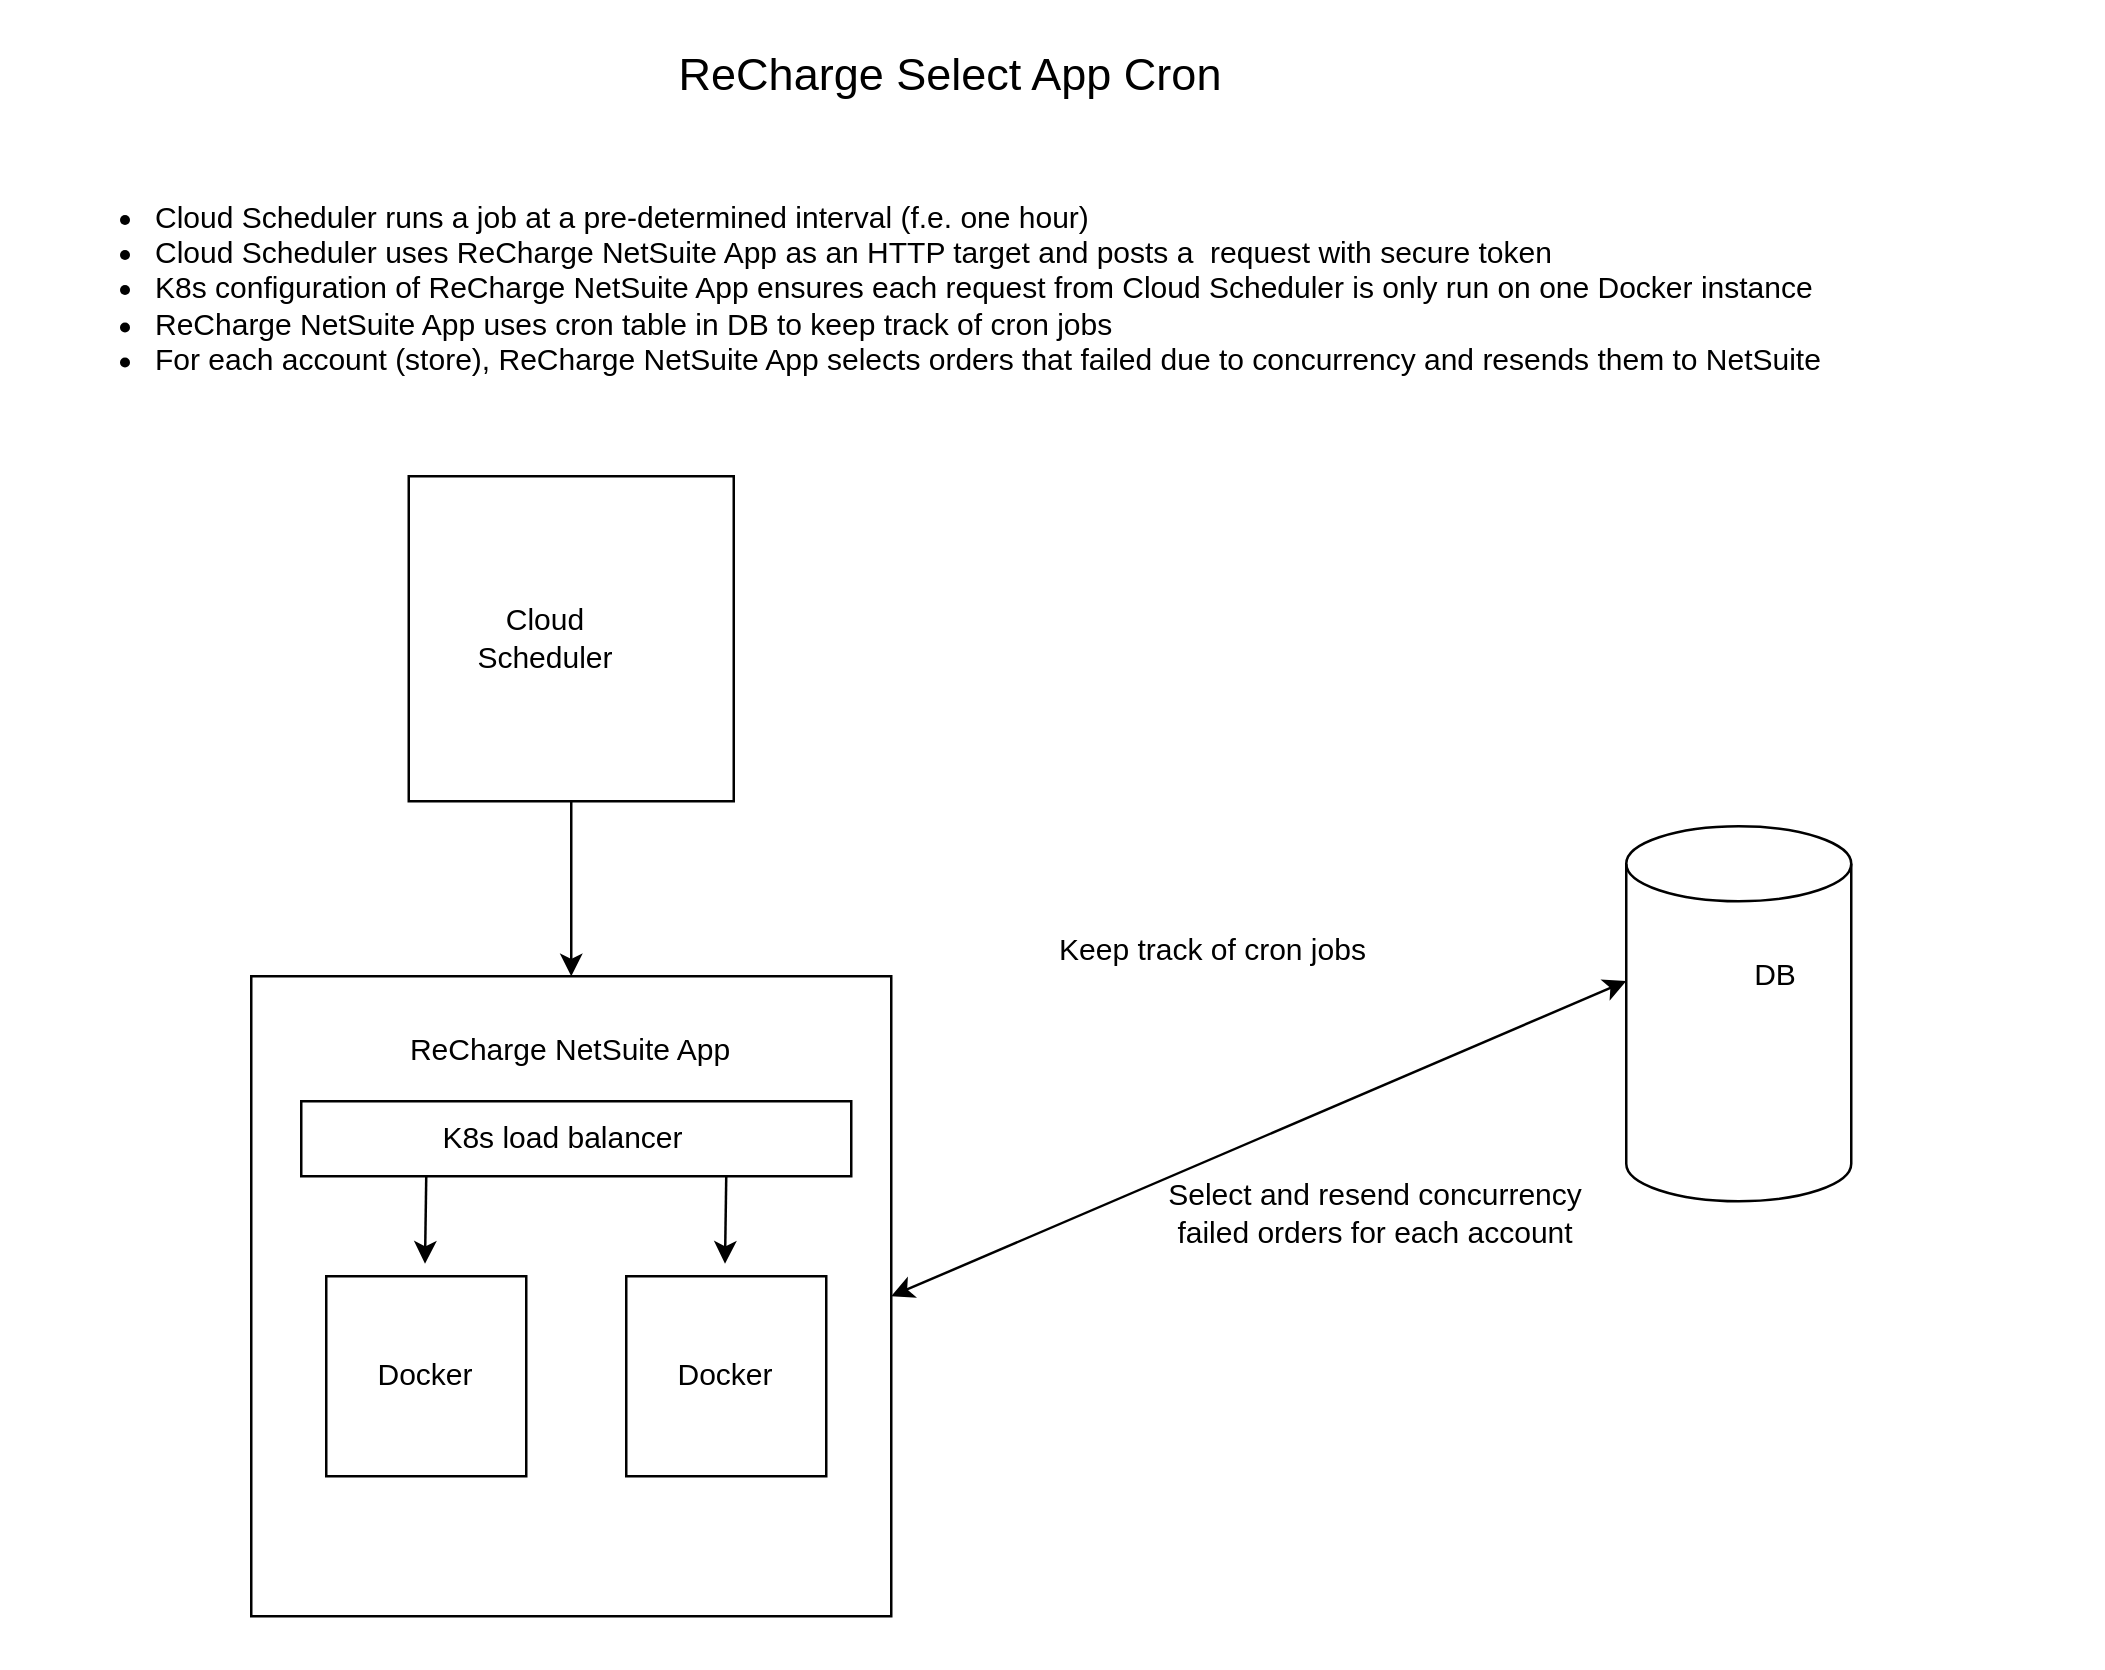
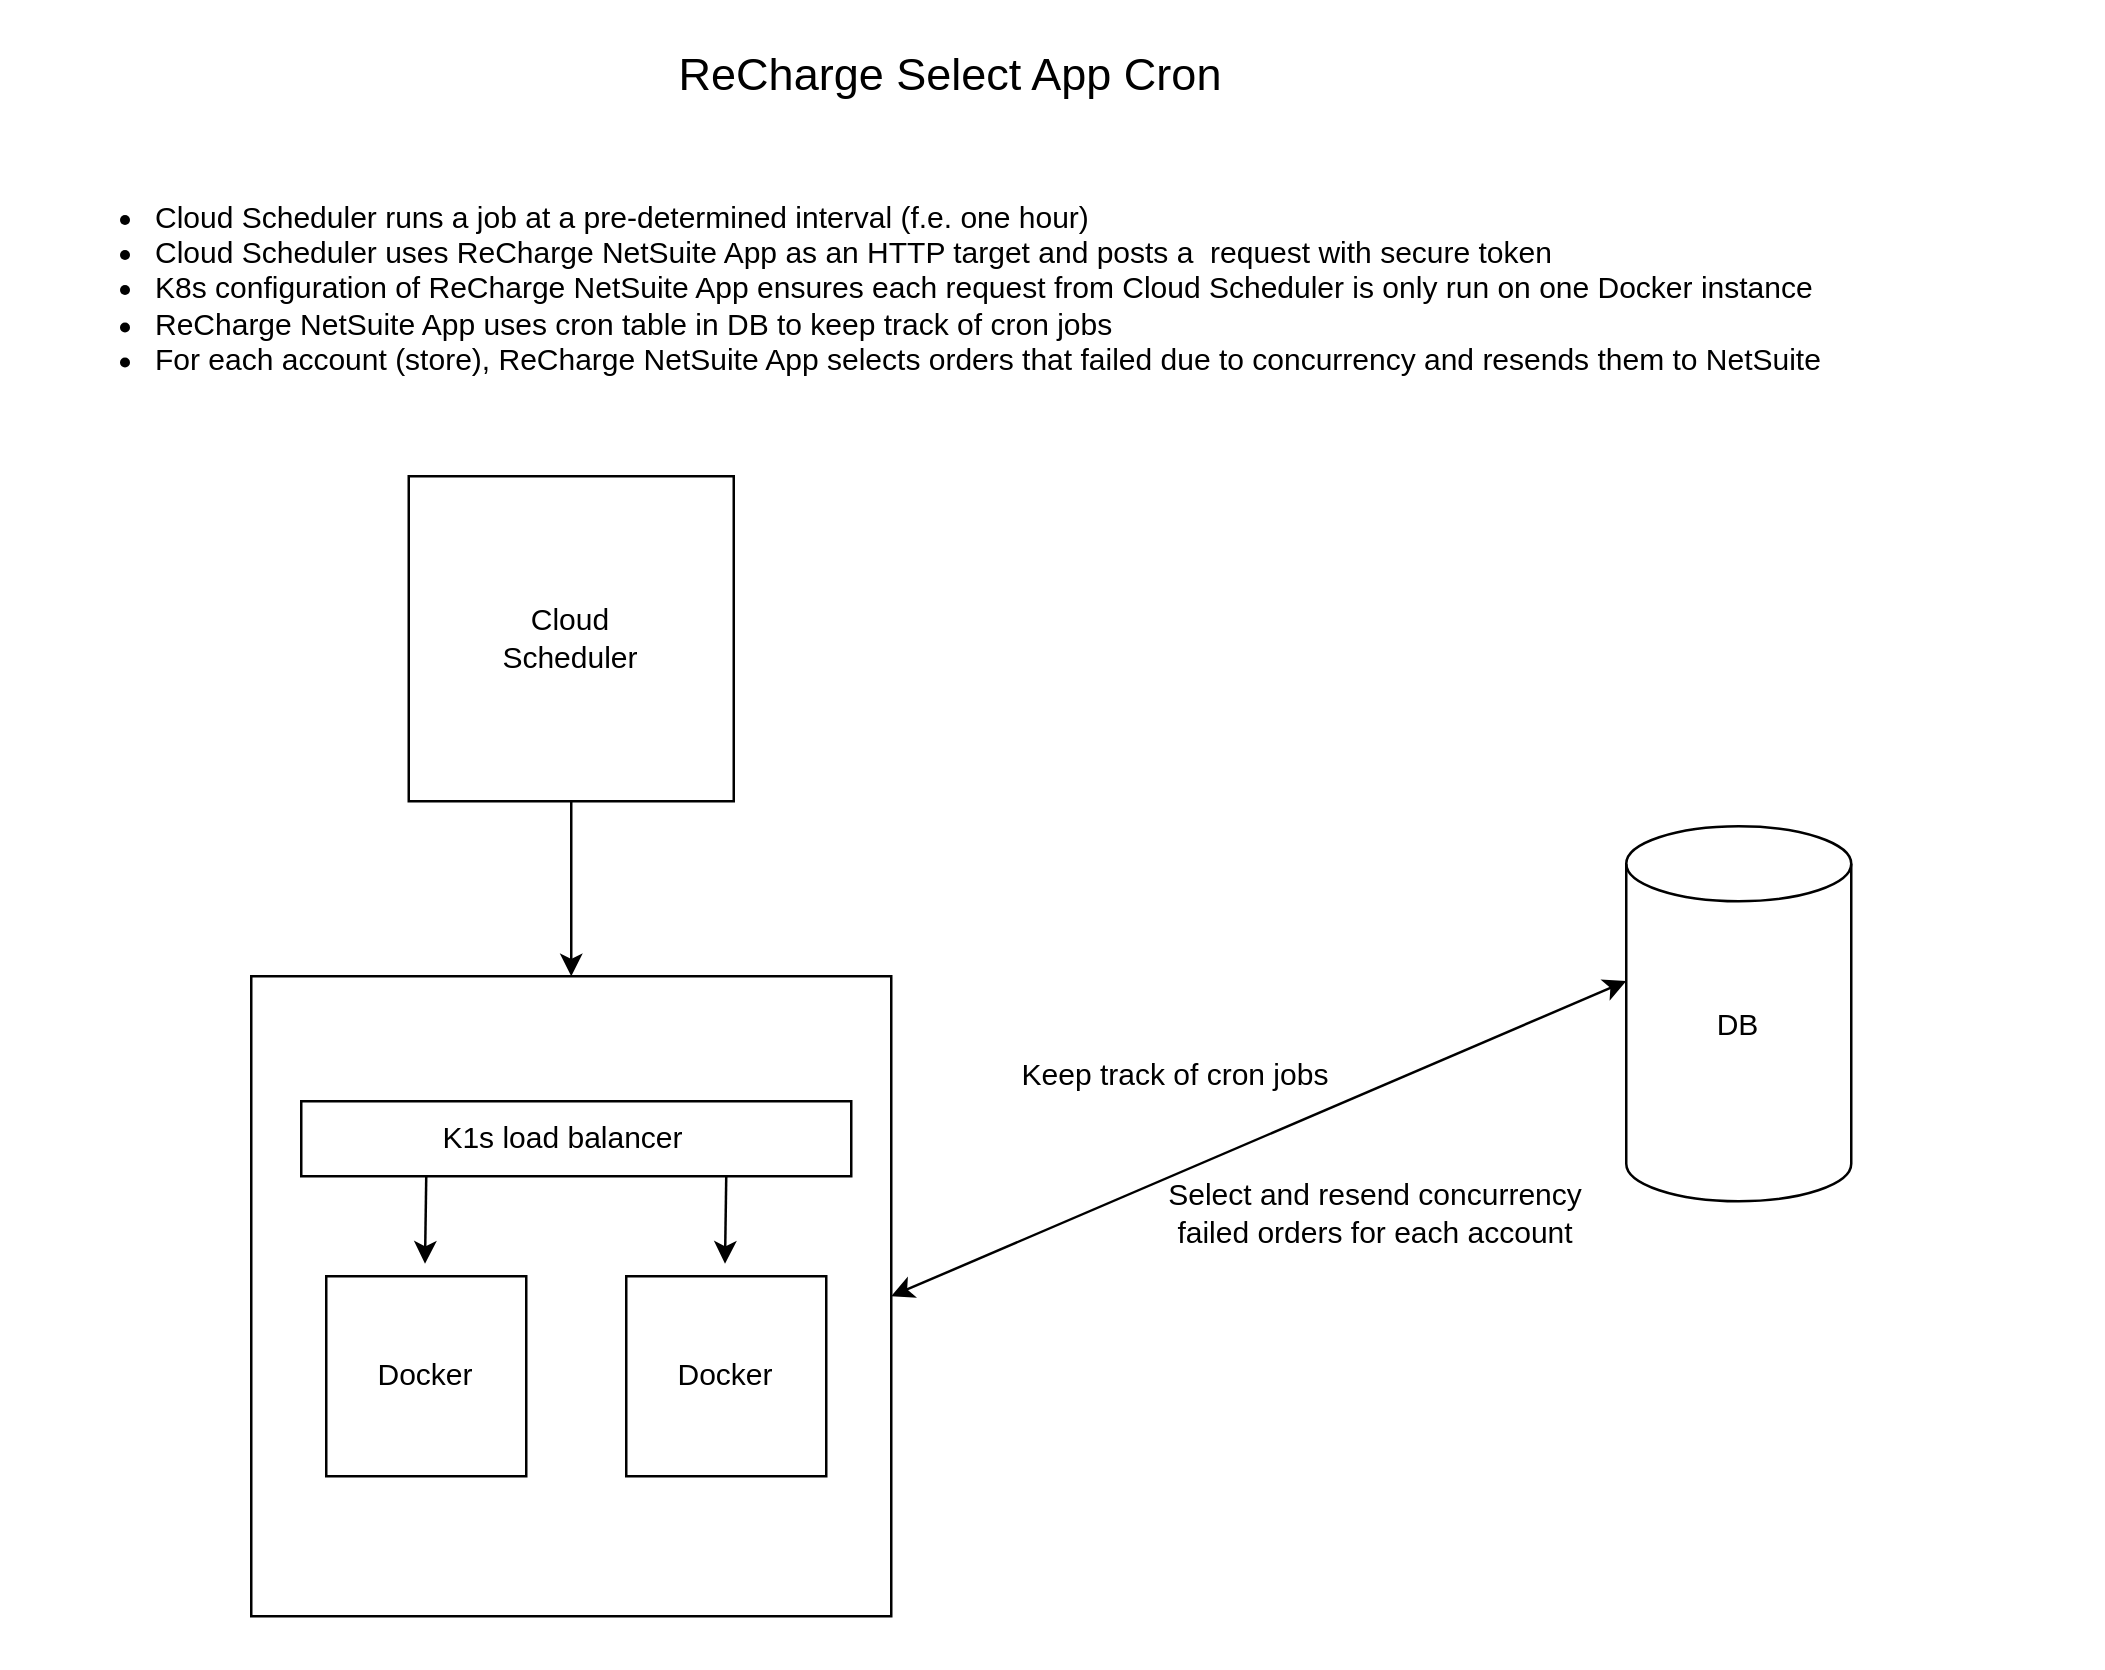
node "Cloud Scheduler": moved (546, 639) -> (571, 639)
node "Keep track of cron jobs": moved (1214, 951) -> (1176, 1076)
node "DB": moved (1776, 976) -> (1739, 1026)
node "ReCharge NetSuite App": removed
node "K8s load balancer": label "K8s load balancer" -> "K1s load balancer"
